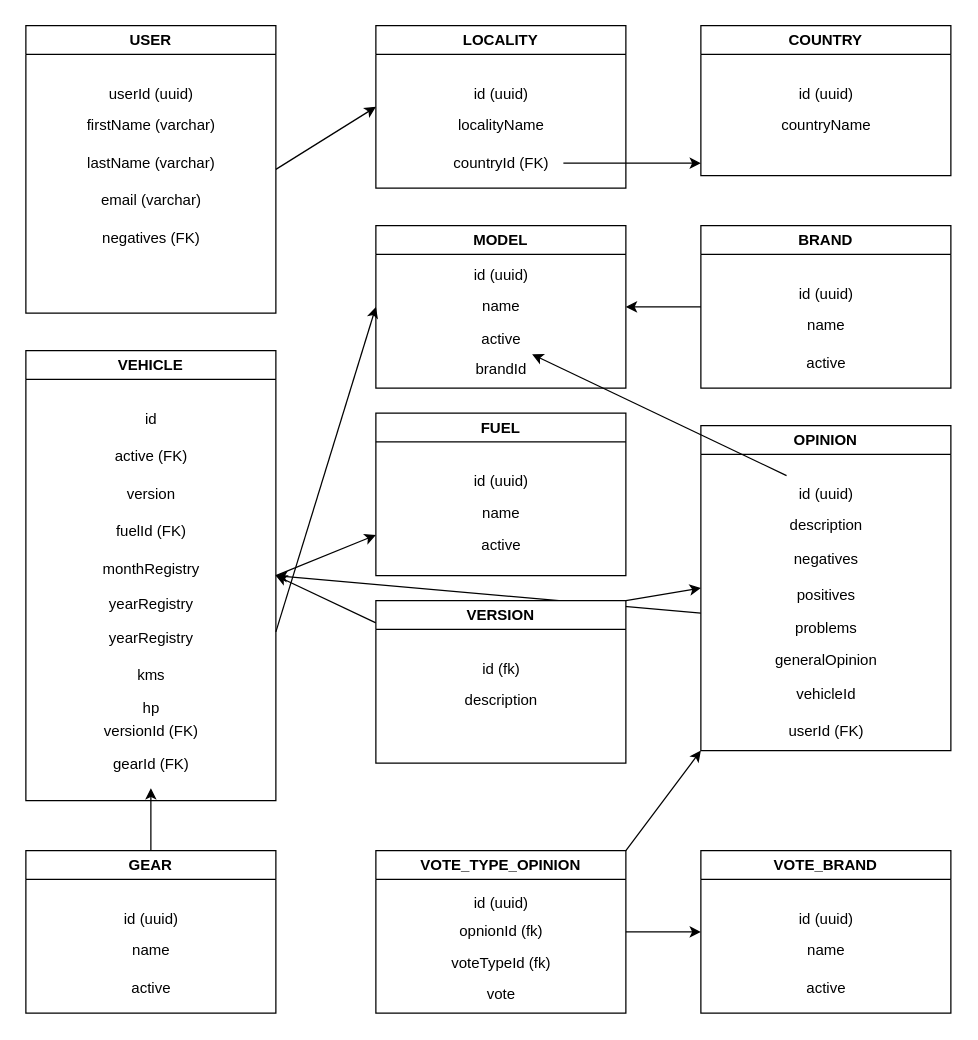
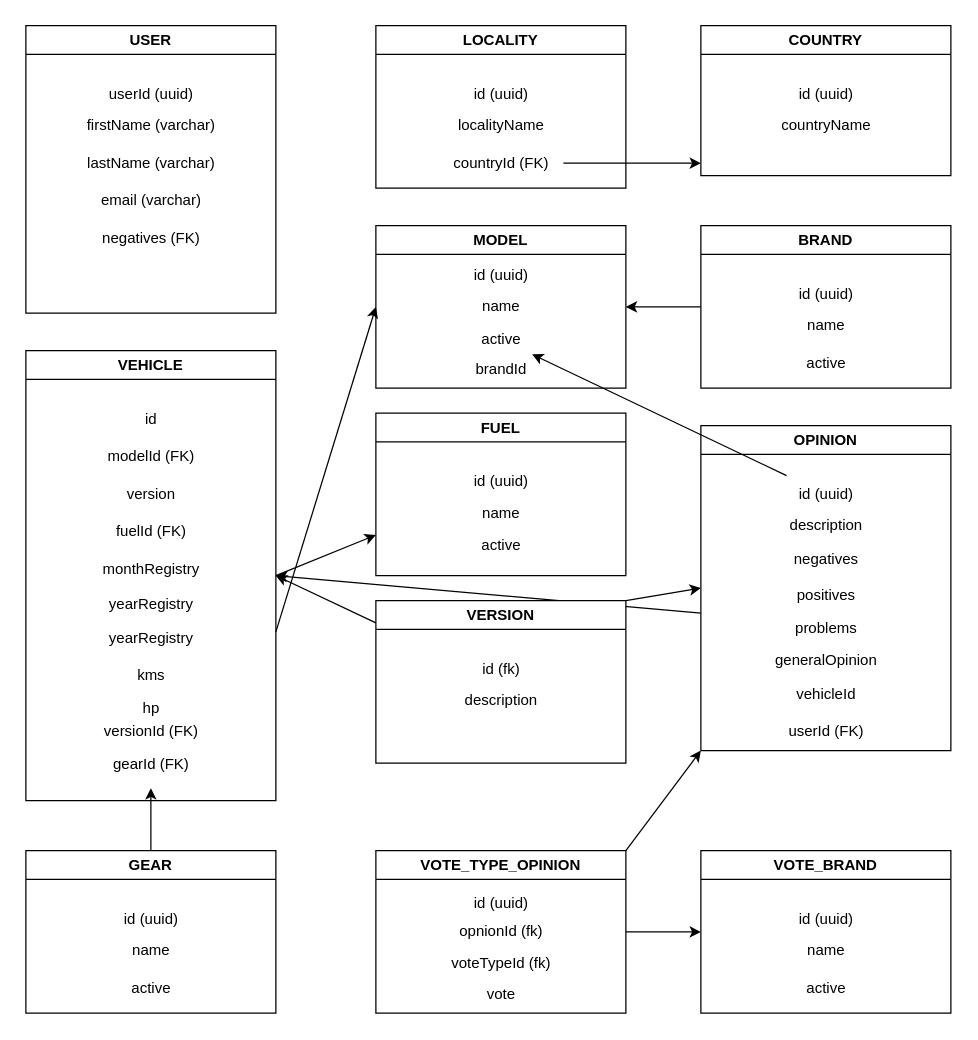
edge "USER" -> "LOCALITY": removed
node "active (FK)": label "active (FK)" -> "modelId (FK)"
